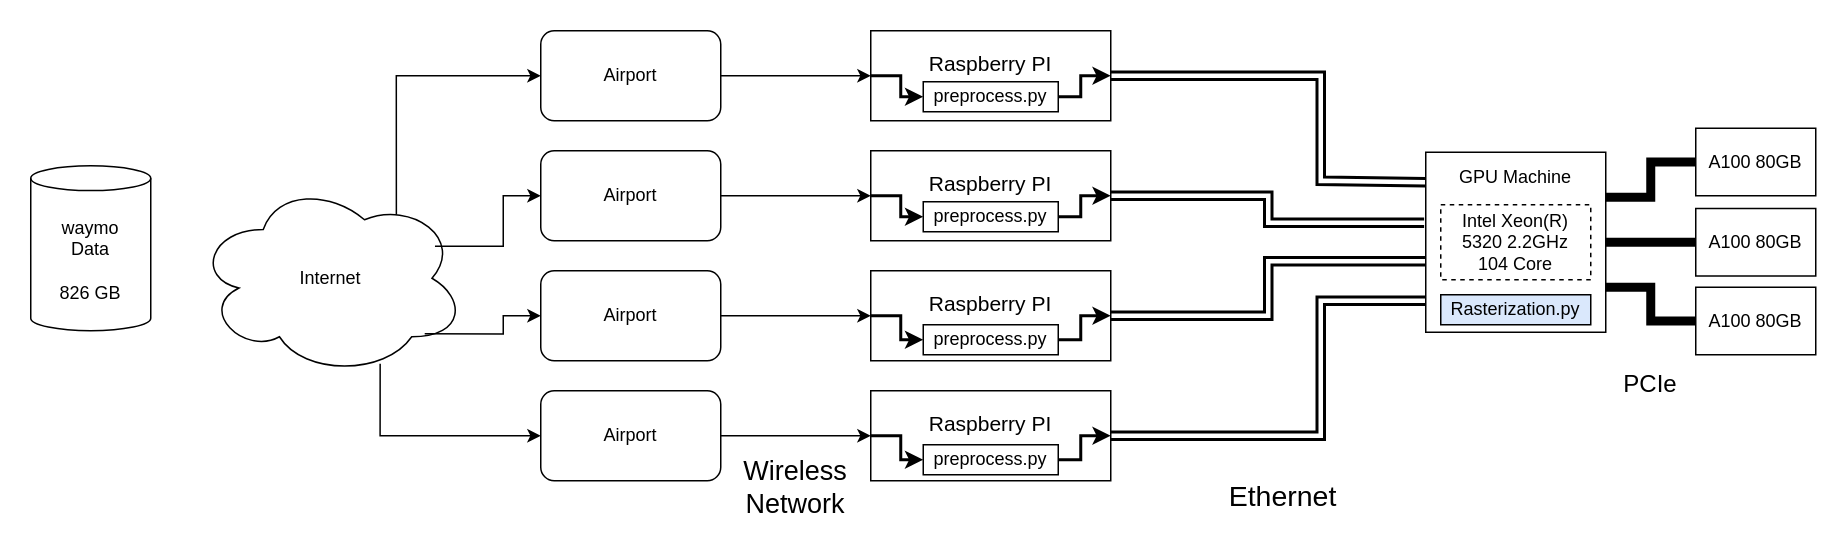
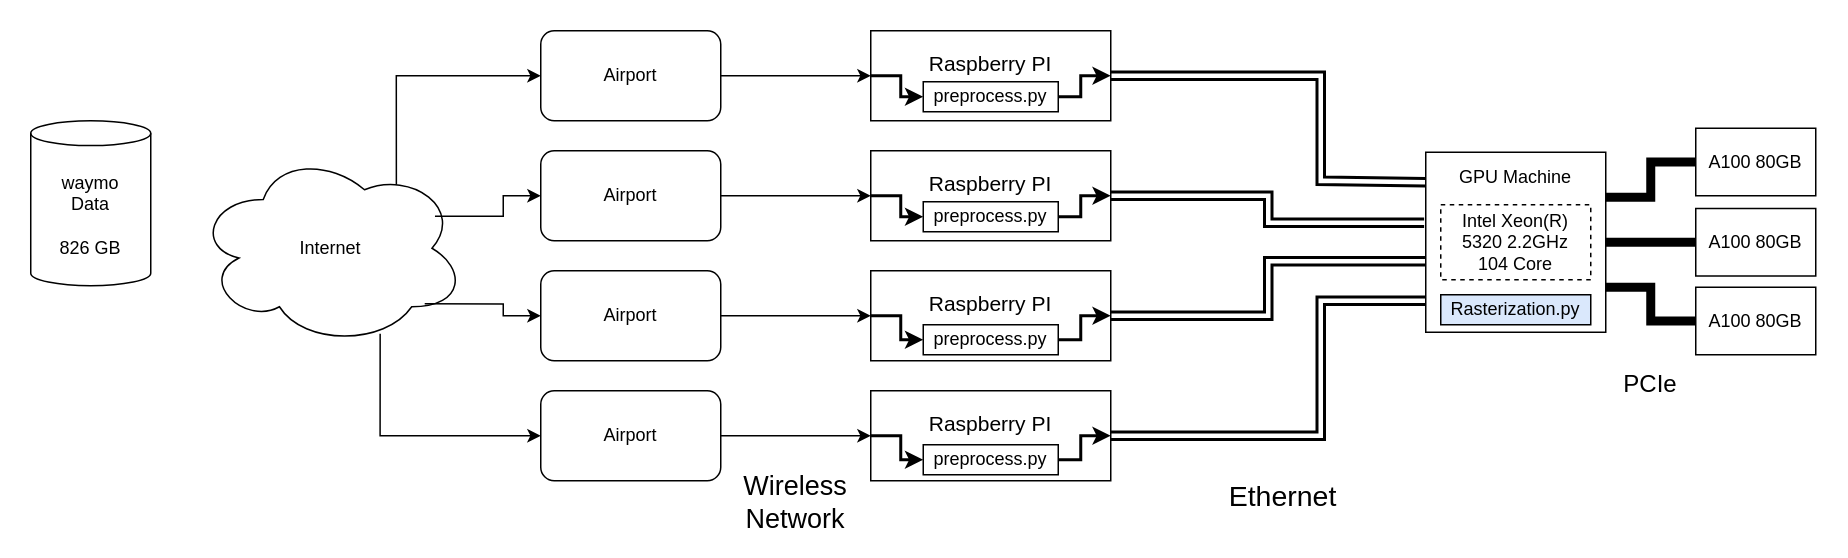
node "waymo Data 826 GB": moved (91, 248) -> (91, 203)
node "Internet": moved (331, 278) -> (331, 248)
node "Wireless Network": moved (796, 488) -> (796, 503)
